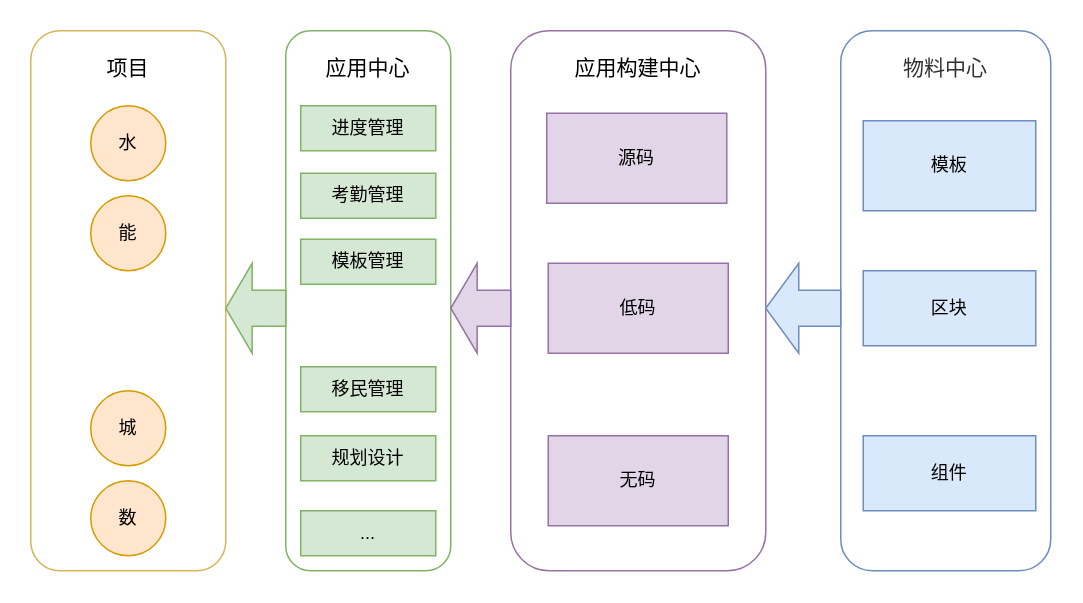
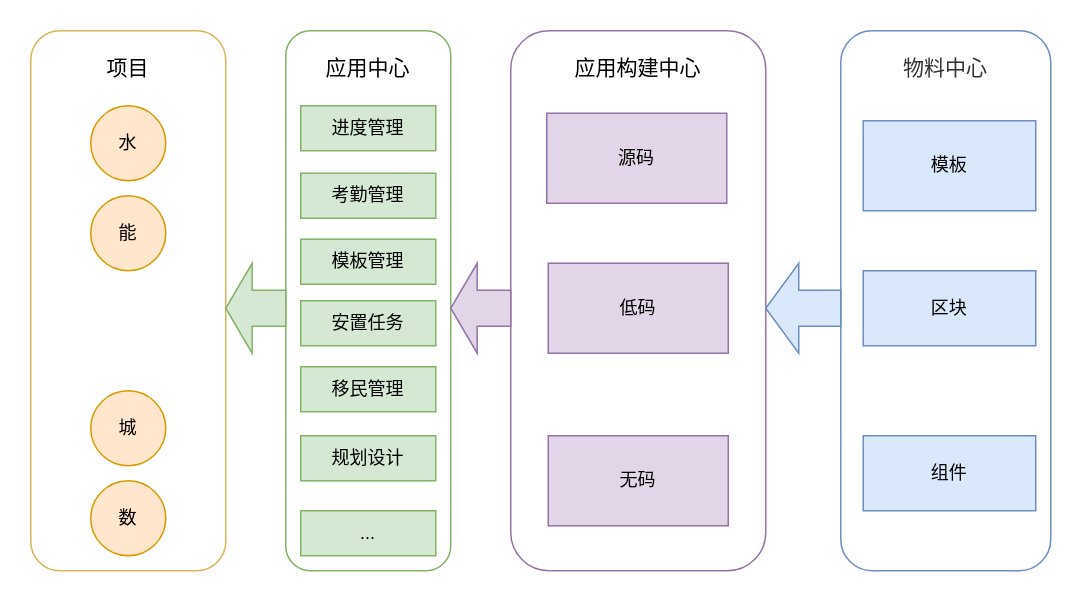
node "安置任务": added
